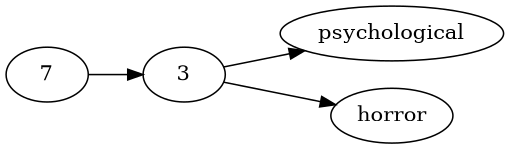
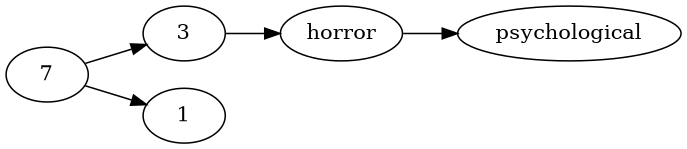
edge "3" -> "psychological": now "horror" -> "psychological"
node "1": added
